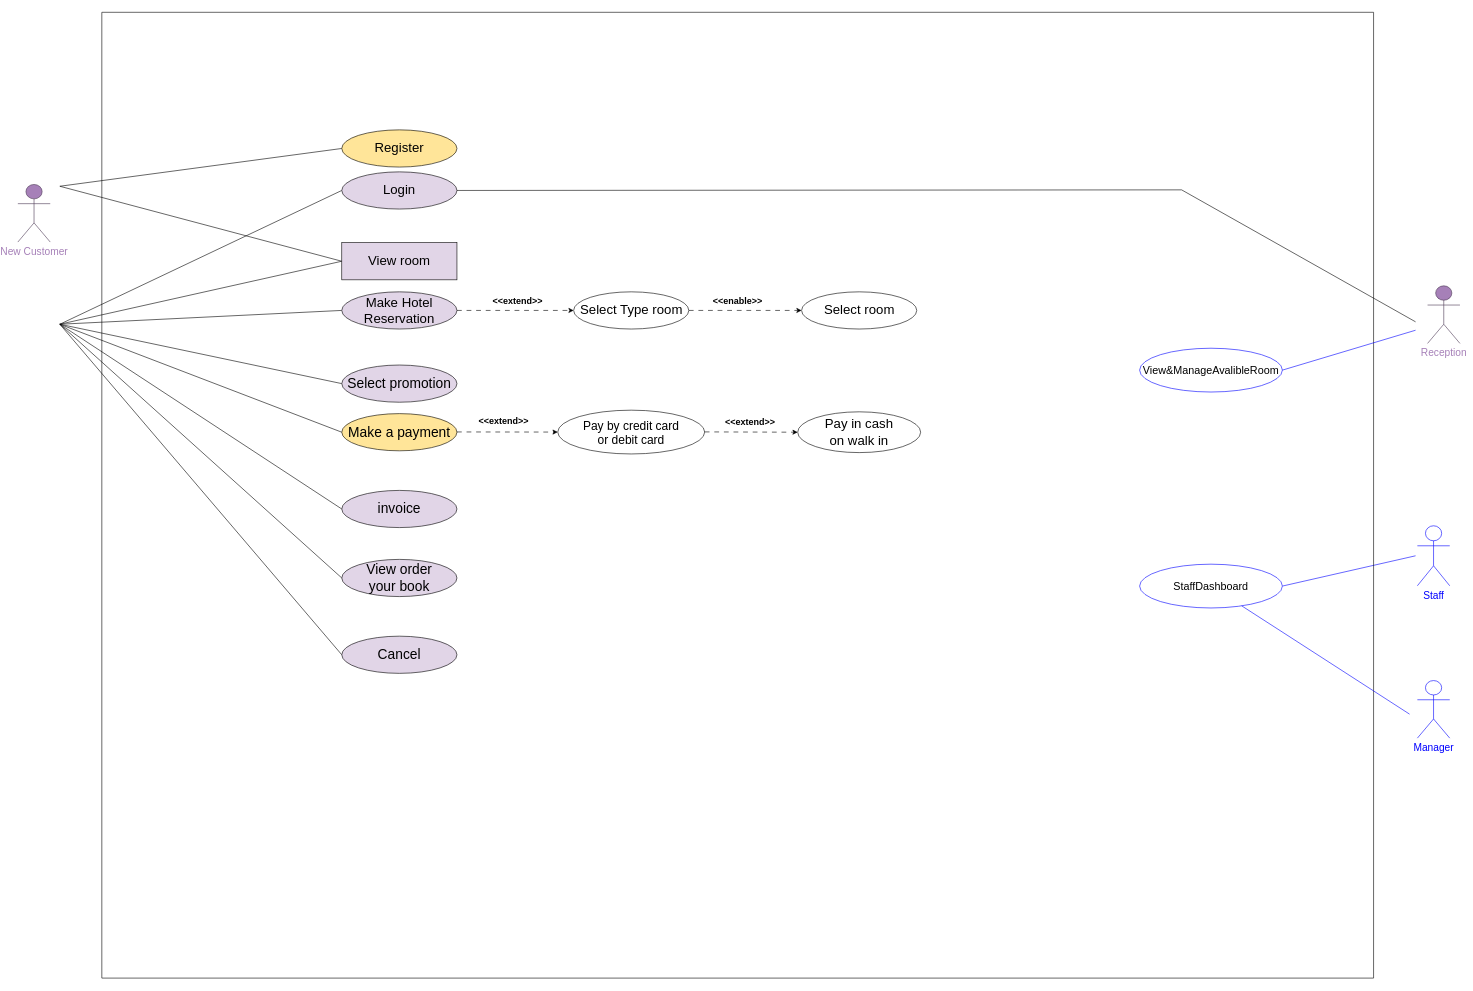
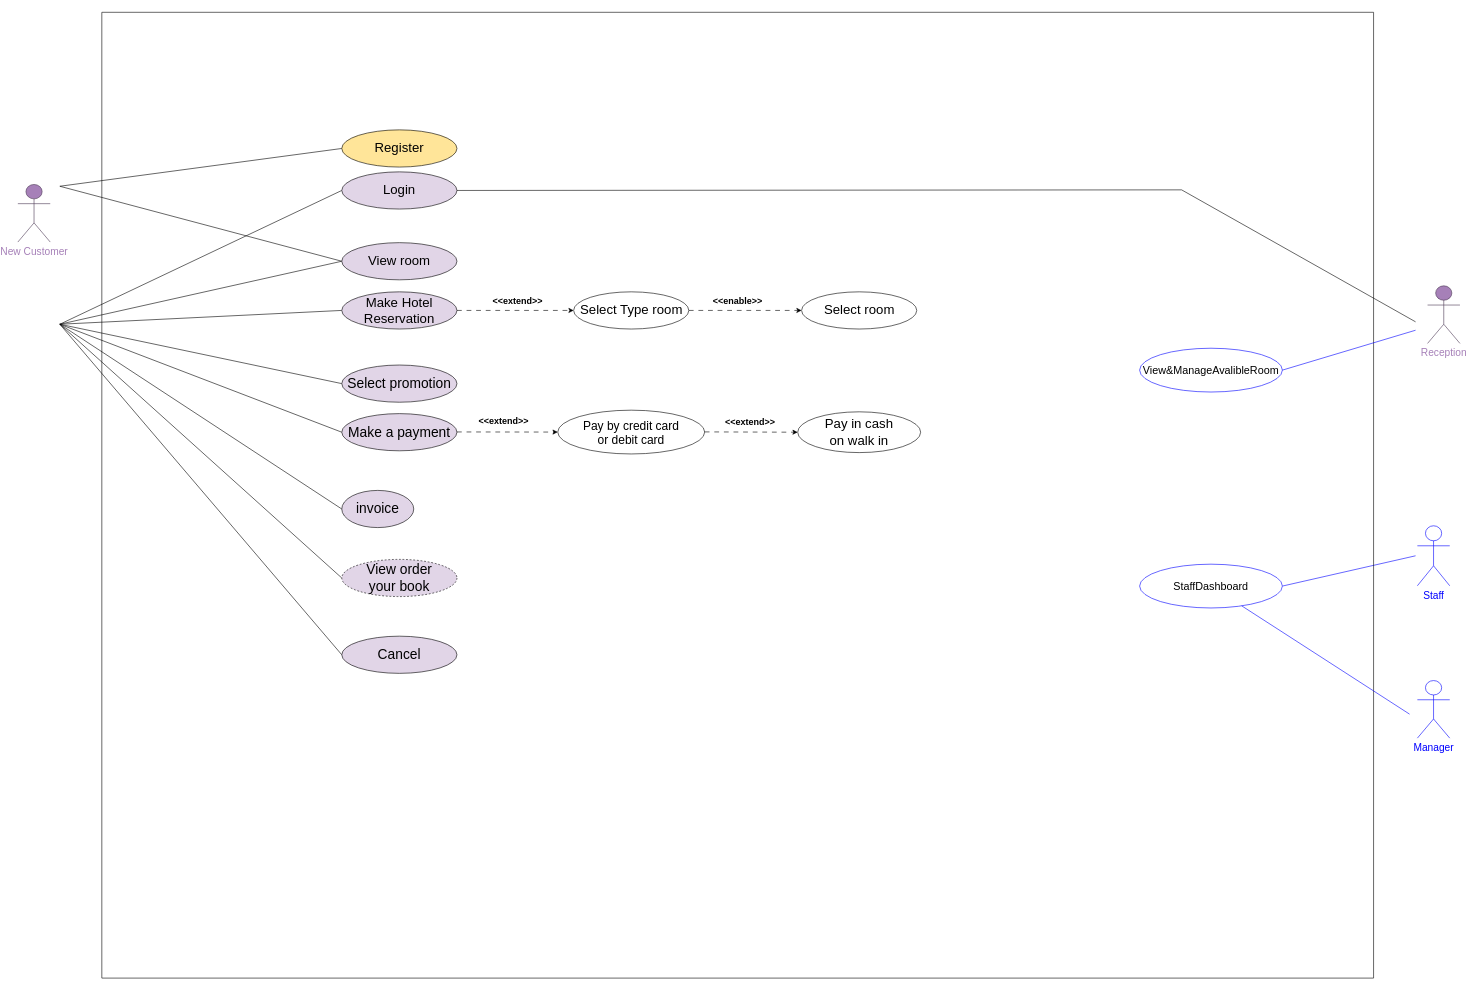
node "View room": shape rectangle -> ellipse
node "Make a payment": fillcolor #ffe599 -> #e1d5e7
node "invoice": size 115x37 -> 72x37
node "View order your book": style solid -> dashed
